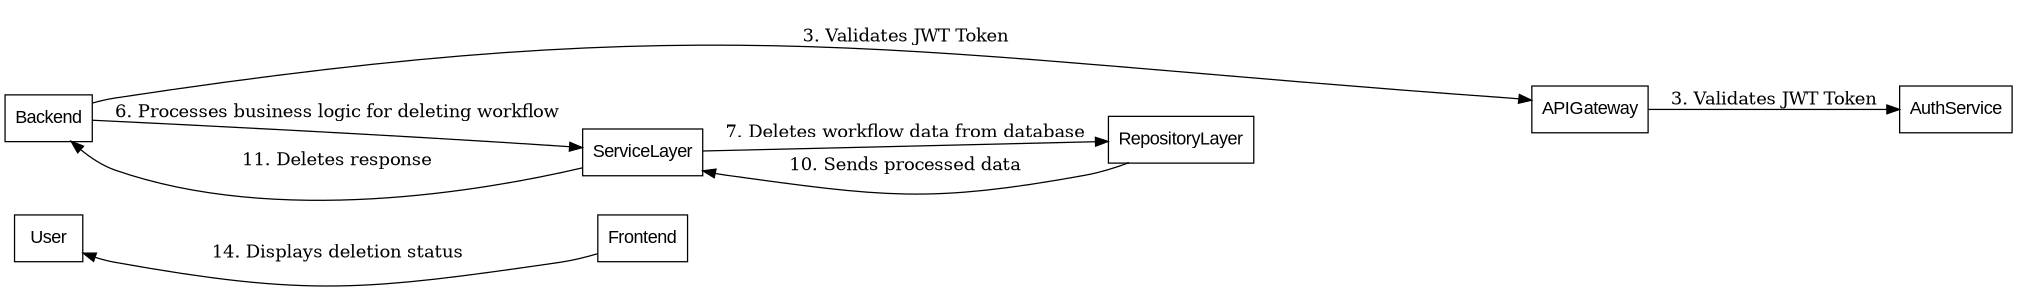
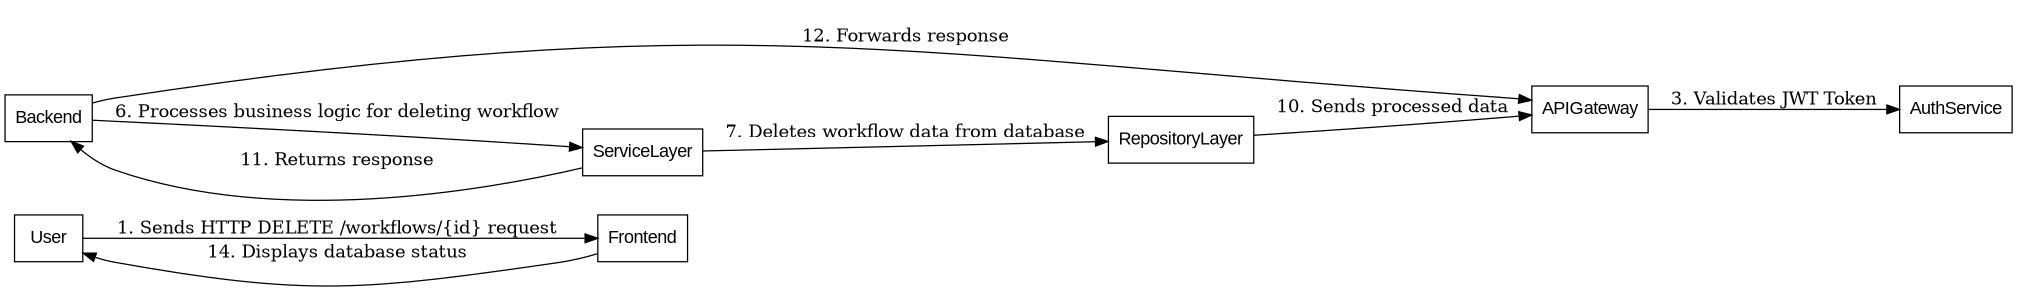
edge "Backend" -> "APIGateway": label "3. Validates JWT Token" -> "12. Forwards response"
edge "ServiceLayer" -> "Backend": label "11. Deletes response" -> "11. Returns response"
edge "RepositoryLayer" -> "ServiceLayer": now "RepositoryLayer" -> "APIGateway"
edge "User" -> "Frontend": added, label "1. Sends HTTP DELETE /workflows/{id} request"
edge "Frontend" -> "User": label "14. Displays deletion status" -> "14. Displays database status"
